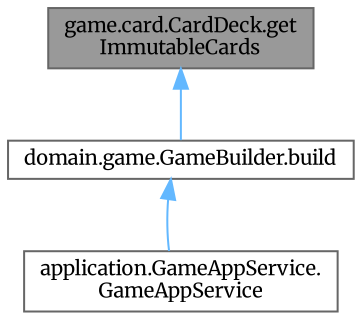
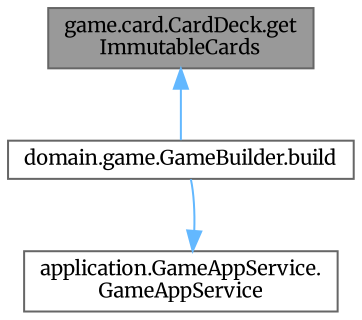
edge "application.GameAppService. GameAppService" -> "domain.game.GameBuilder.build": reversed
